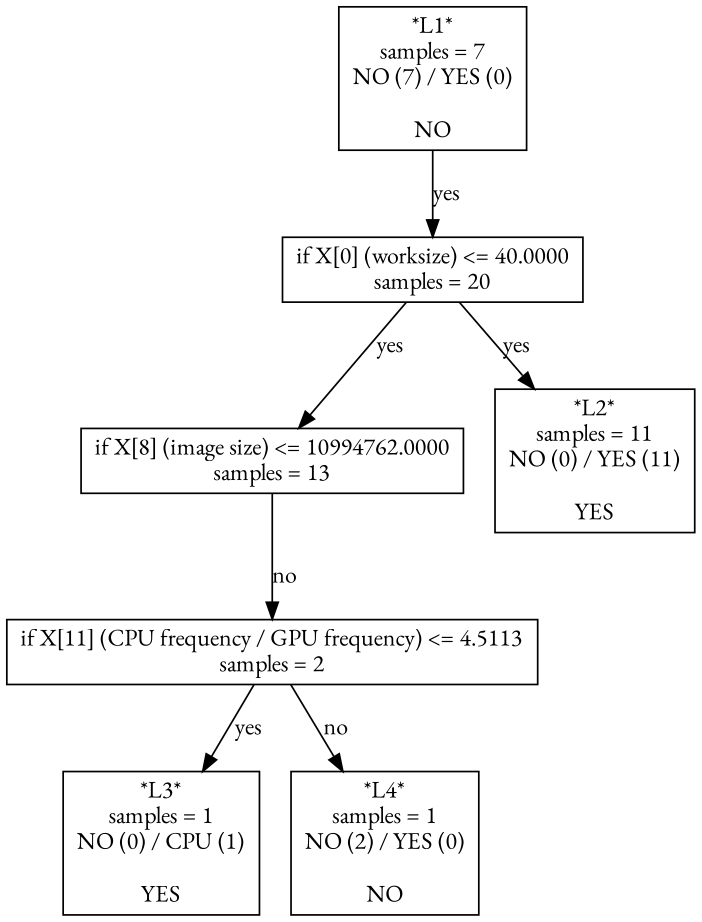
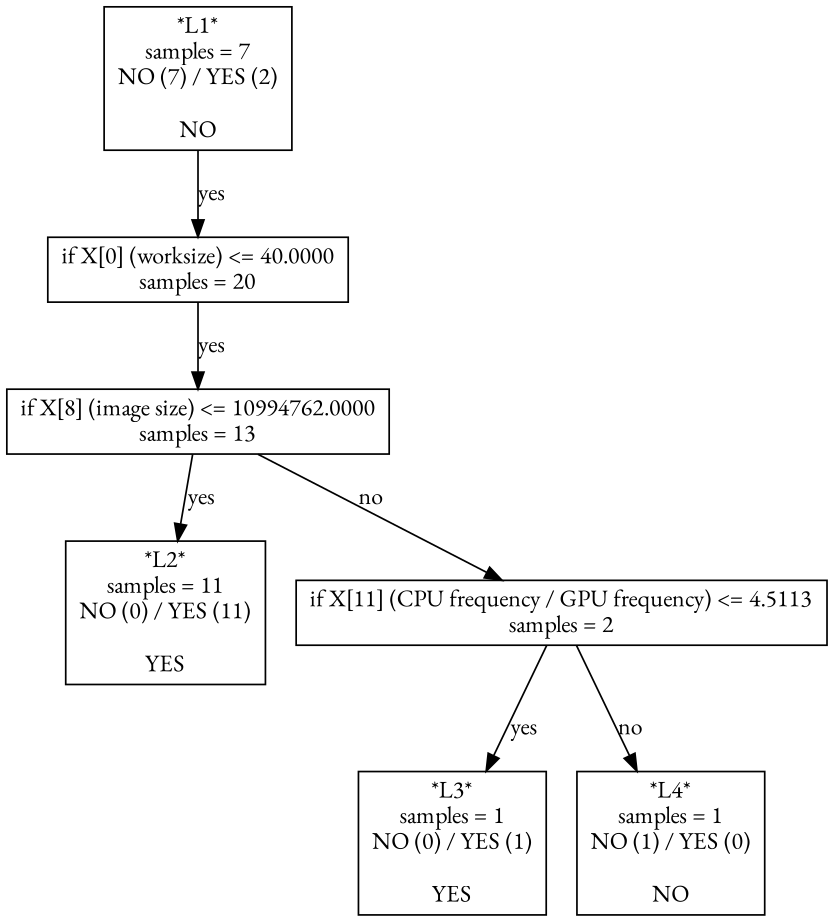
node "*L1* samples = 7 NO (7) / YES (0) NO": label "*L1* samples = 7 NO (7) / YES (0) NO" -> "*L1* samples = 7 NO (7) / YES (2) NO"
edge "if X[0] (worksize) <= 40.0000 samples = 20" -> "*L2* samples = 11 NO (0) / YES (11) YES": now "if X[8] (image size) <= 10994762.0000 samples = 13" -> "*L2* samples = 11 NO (0) / YES (11) YES"
node "*L3* samples = 1 NO (0) / CPU (1) YES": label "*L3* samples = 1 NO (0) / CPU (1) YES" -> "*L3* samples = 1 NO (0) / YES (1) YES"
node "*L4* samples = 1 NO (2) / YES (0) NO": label "*L4* samples = 1 NO (2) / YES (0) NO" -> "*L4* samples = 1 NO (1) / YES (0) NO"
